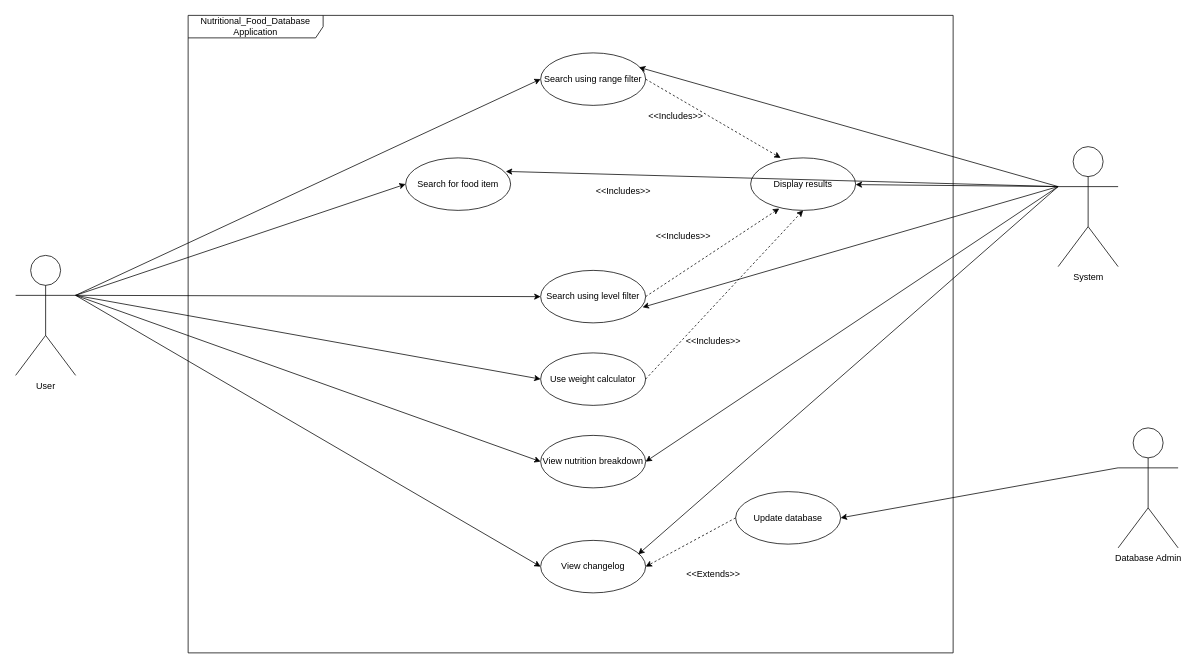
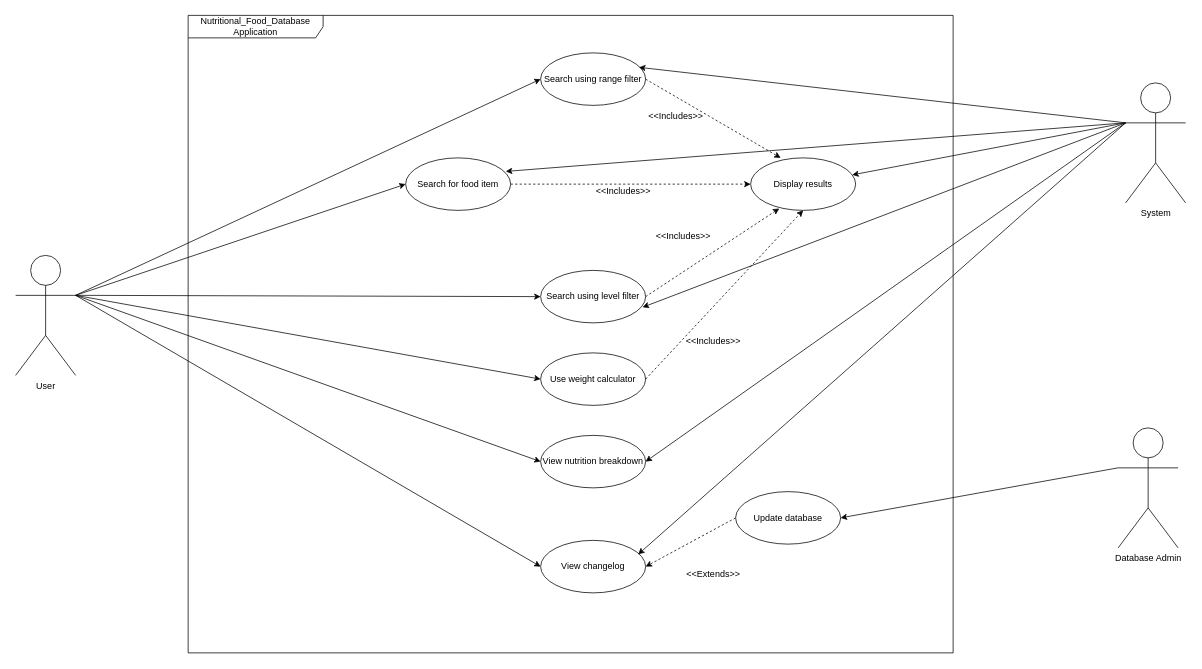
edge "Search for food item" -> "Display results": added
node "System": moved (1088, 207) -> (1155, 143)
